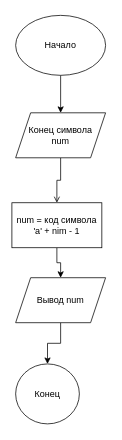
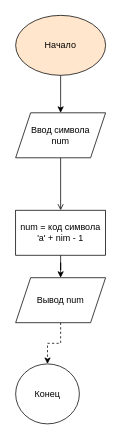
node "Начало": fillcolor #ffffff -> #ffe6cc
node "Конец символа num": label "Конец символа num" -> "Ввод символа num"
node "num = код символа 'a' + nim - 1": moved (57, 225) -> (60, 233)
edge "Вывод num" -> "Конец": style solid -> dashed
